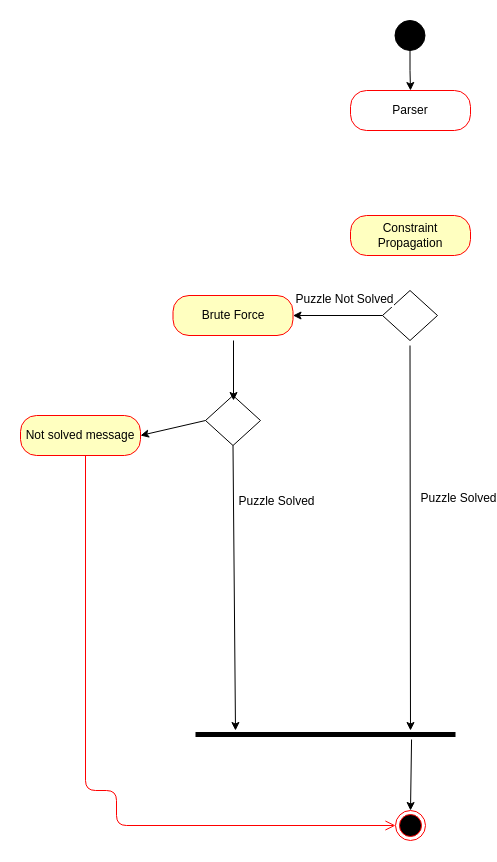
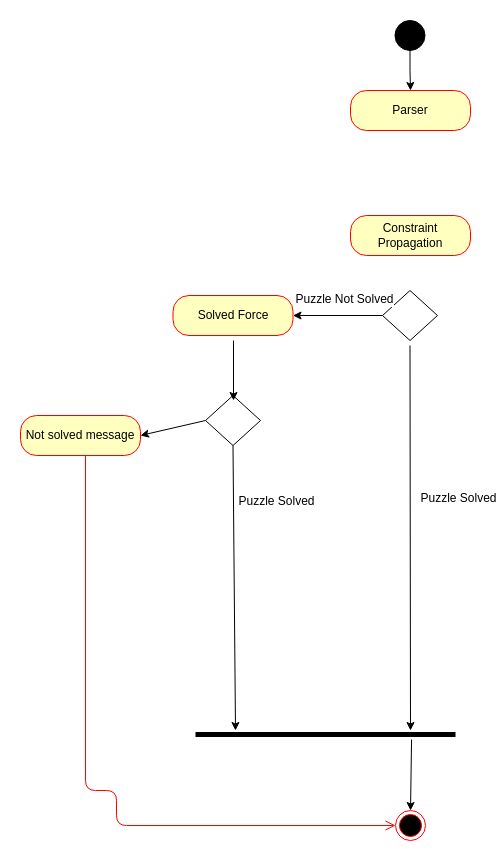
node "Parser": fillcolor #ffffff -> #ffffc0
node "Brute Force": label "Brute Force" -> "Solved Force"
